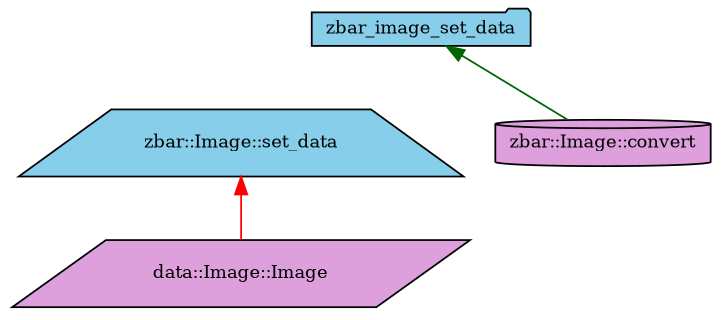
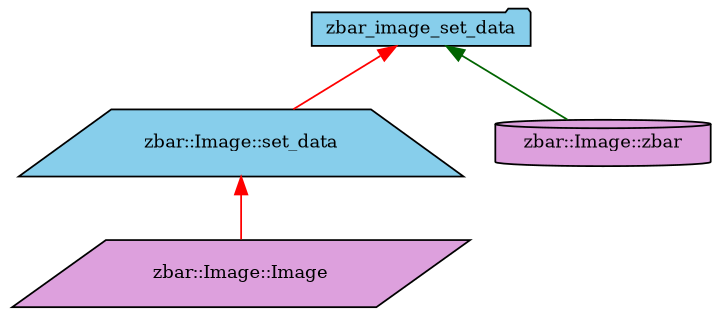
edge "zbar::Image::set_data" -> "zbar_image_set_data": added
node "zbar::Image::convert": label "zbar::Image::convert" -> "zbar::Image::zbar"
node "data::Image::Image": label "data::Image::Image" -> "zbar::Image::Image"
